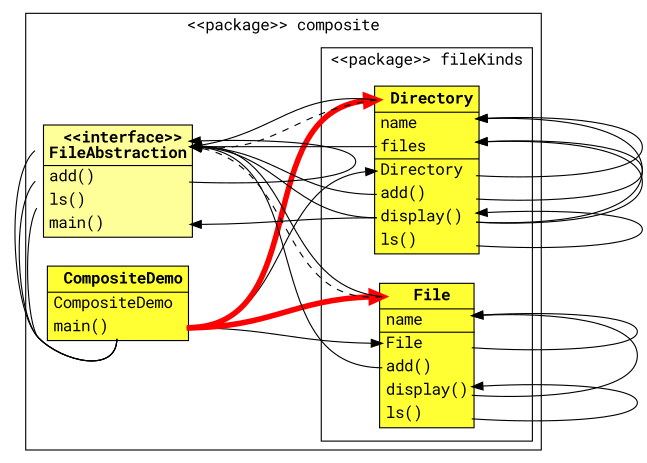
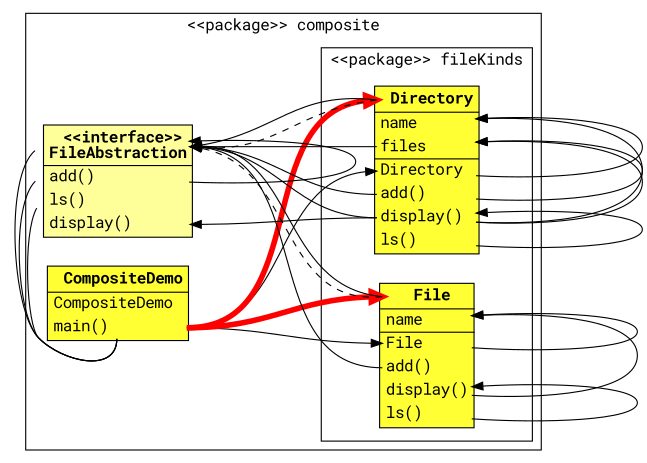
node "FileAbstraction": text "main()" -> "display()"
